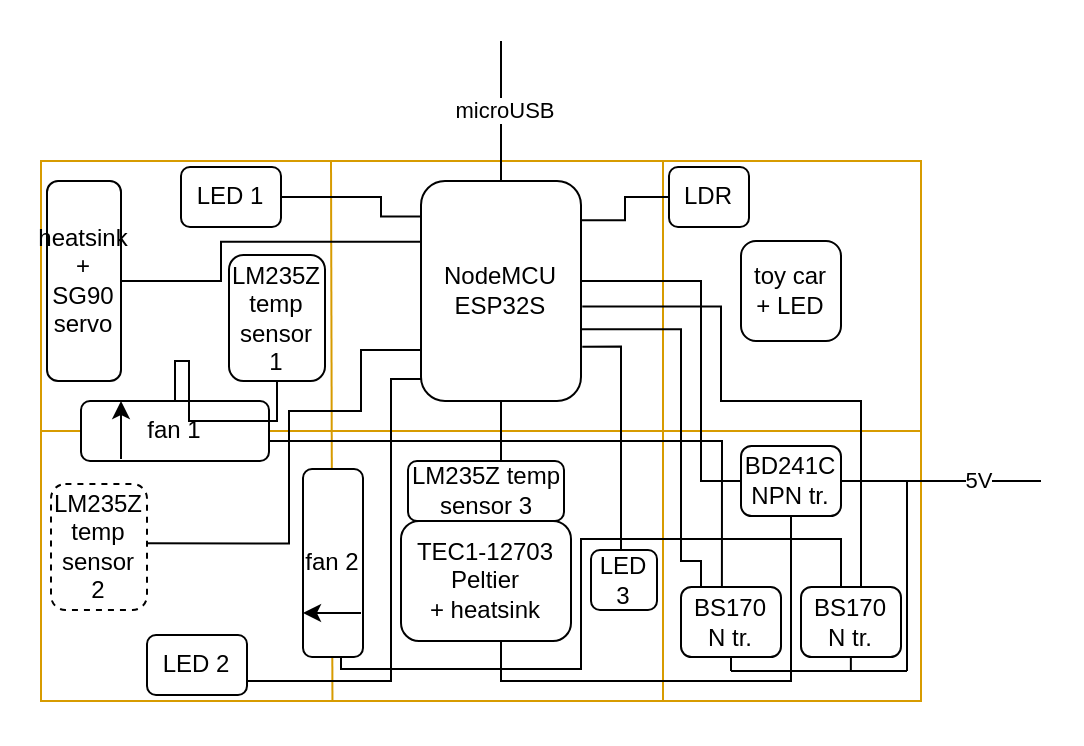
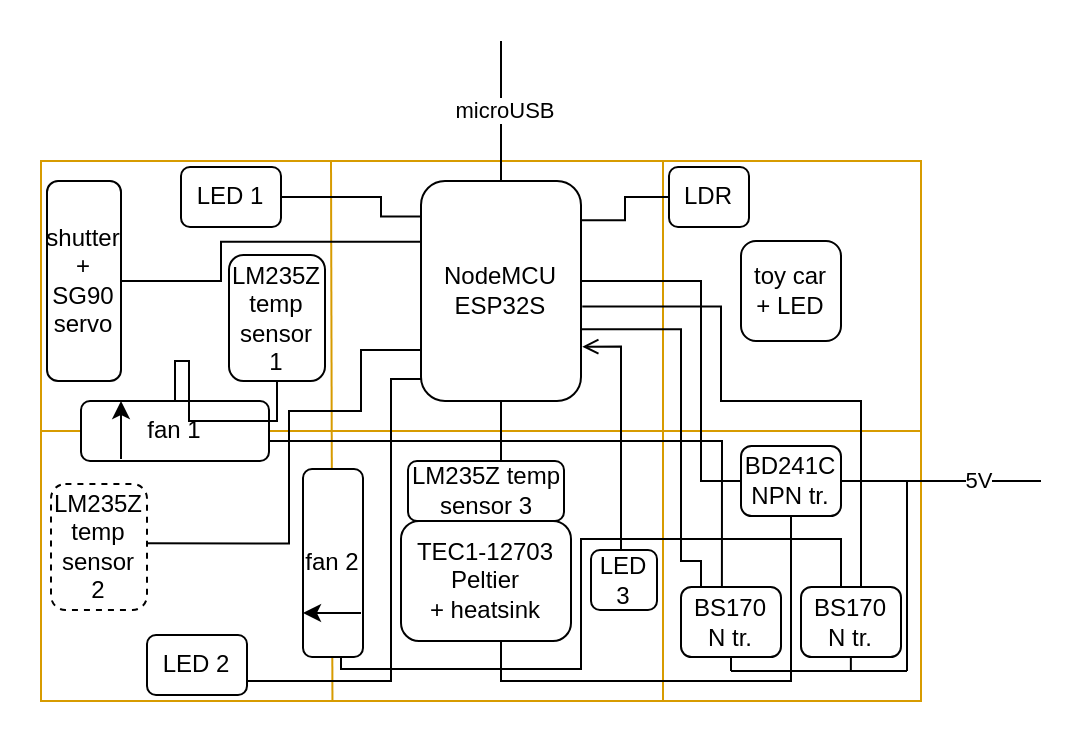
node "heatsink + SG90 servo": label "heatsink + SG90 servo" -> "shutter + SG90 servo"
edge "NodeMCU ESP32S" -- "LED 3": arrowhead none -> open
